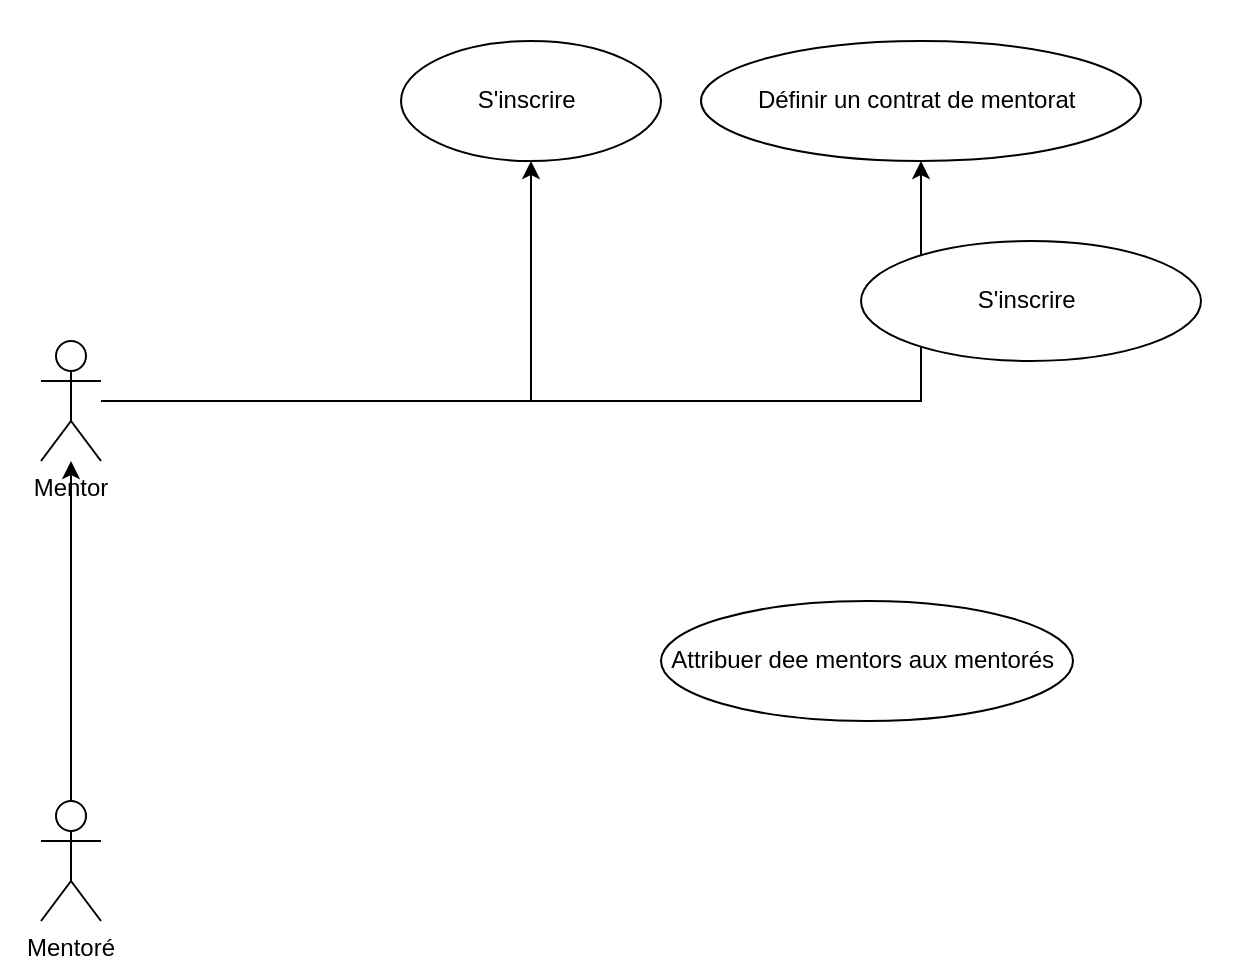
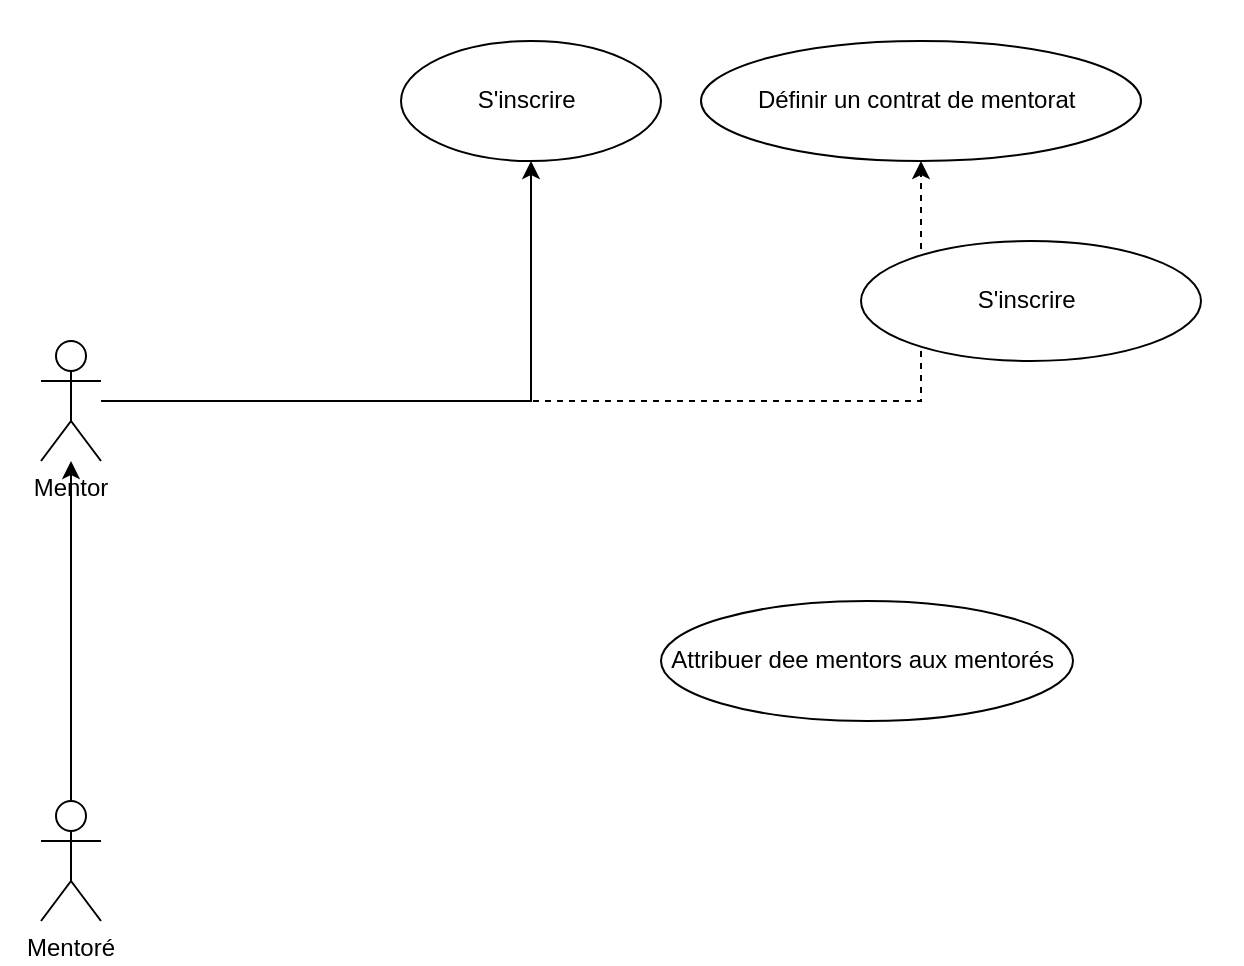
edge "Mentor" -> "Définir un contrat de mentorat": style solid -> dashed
